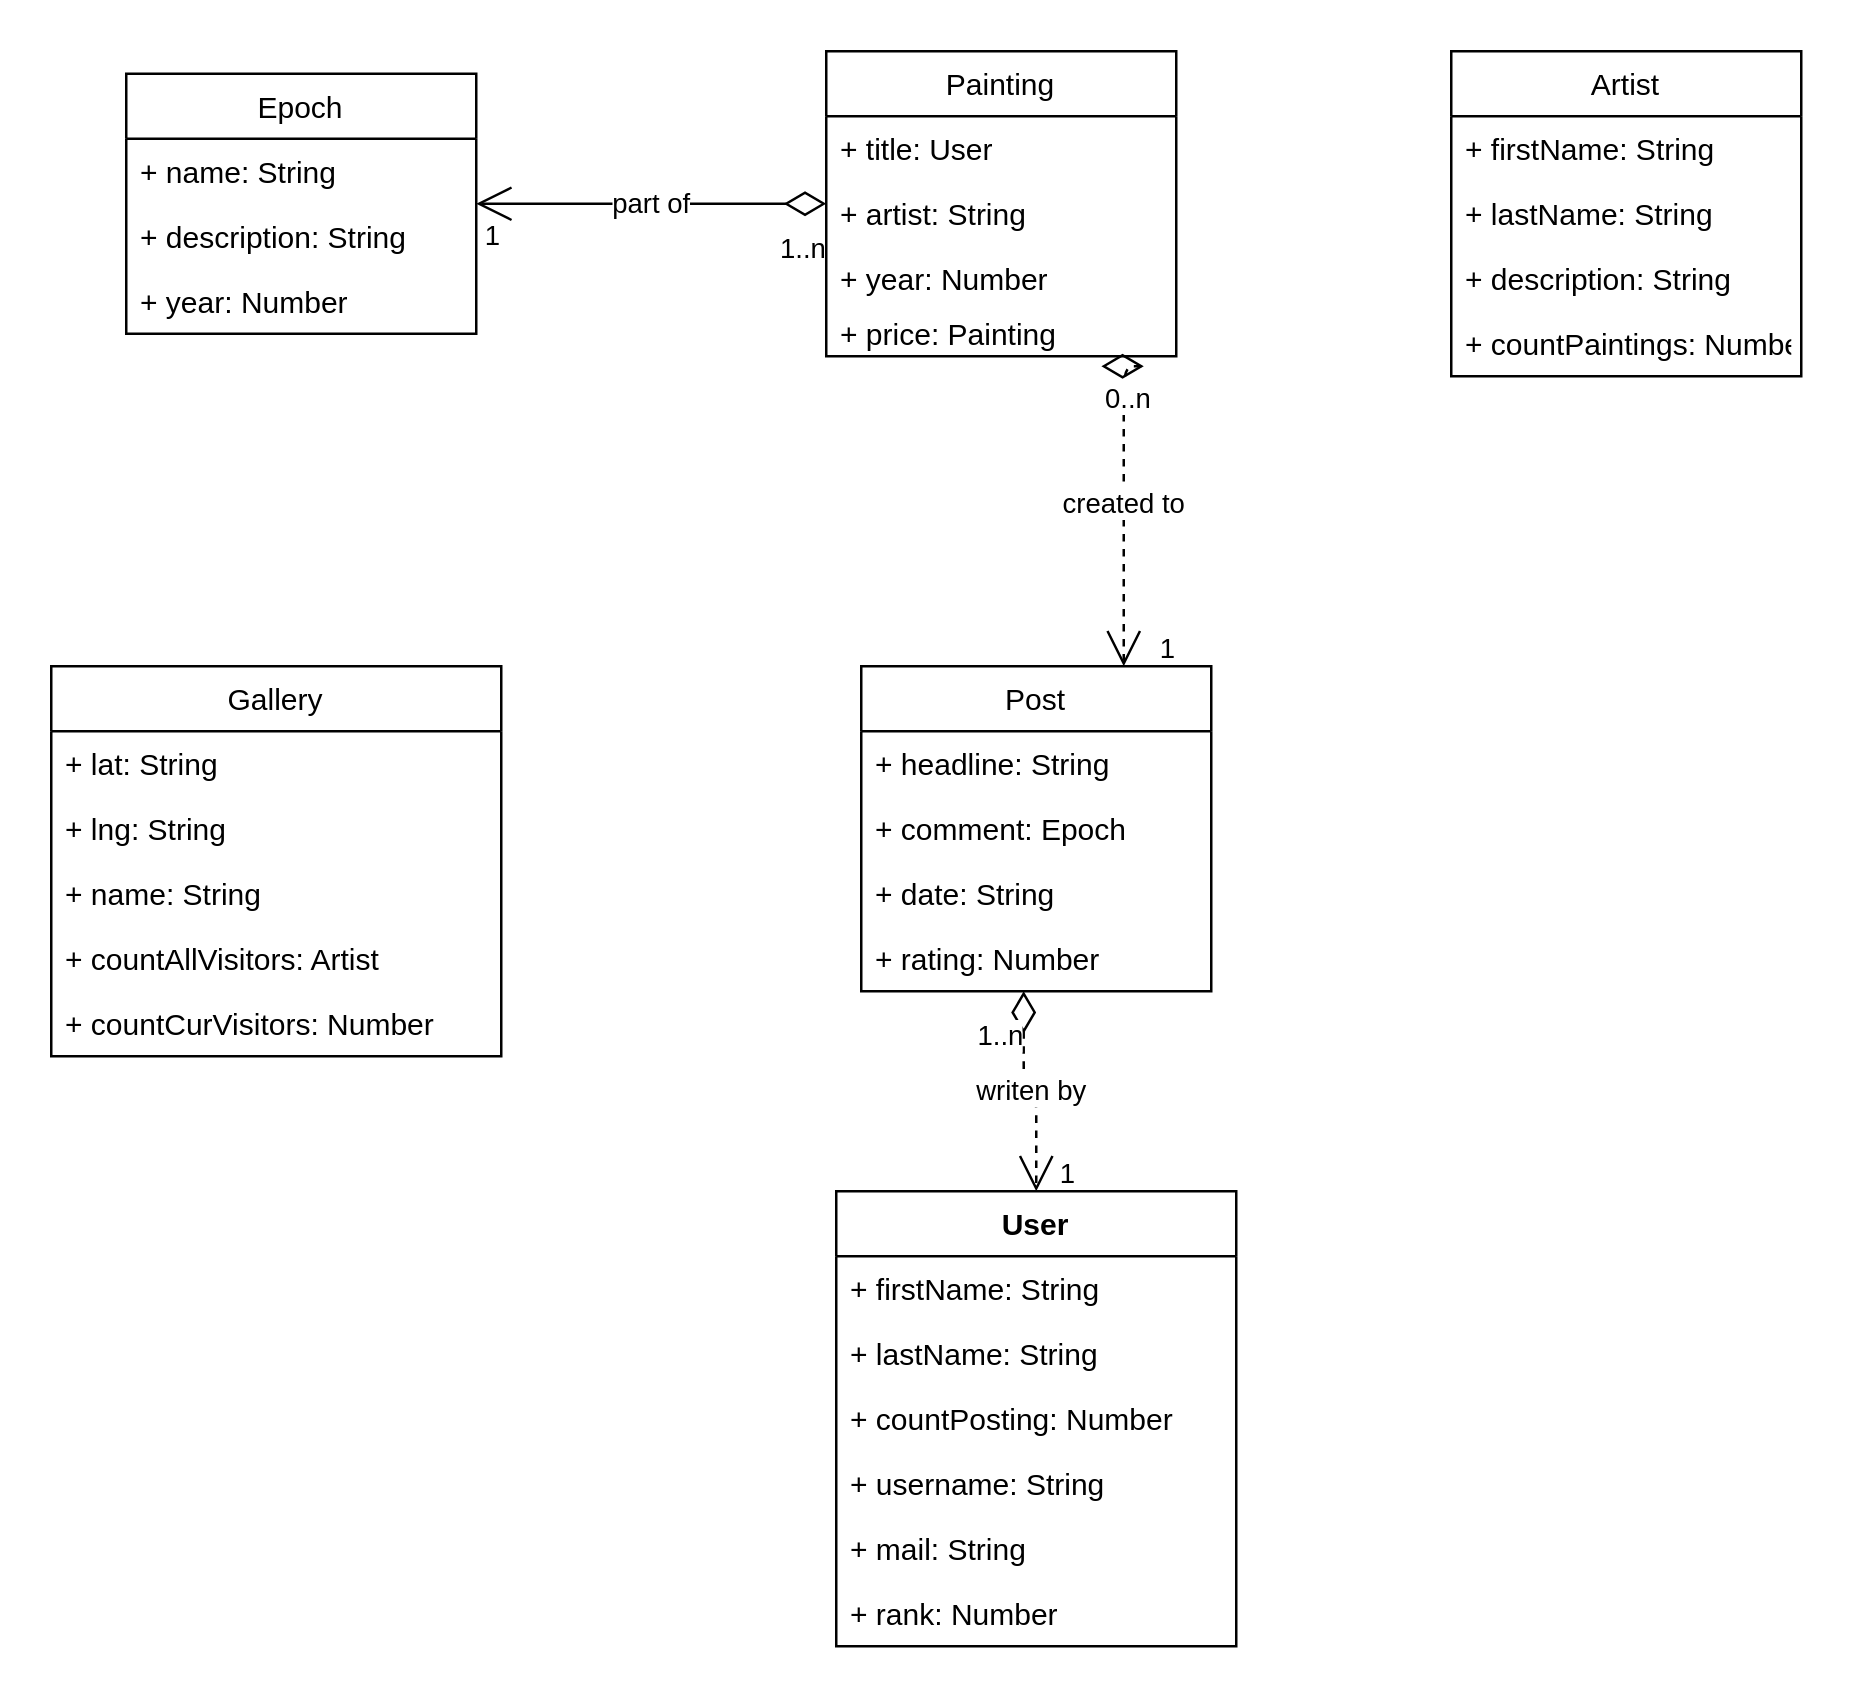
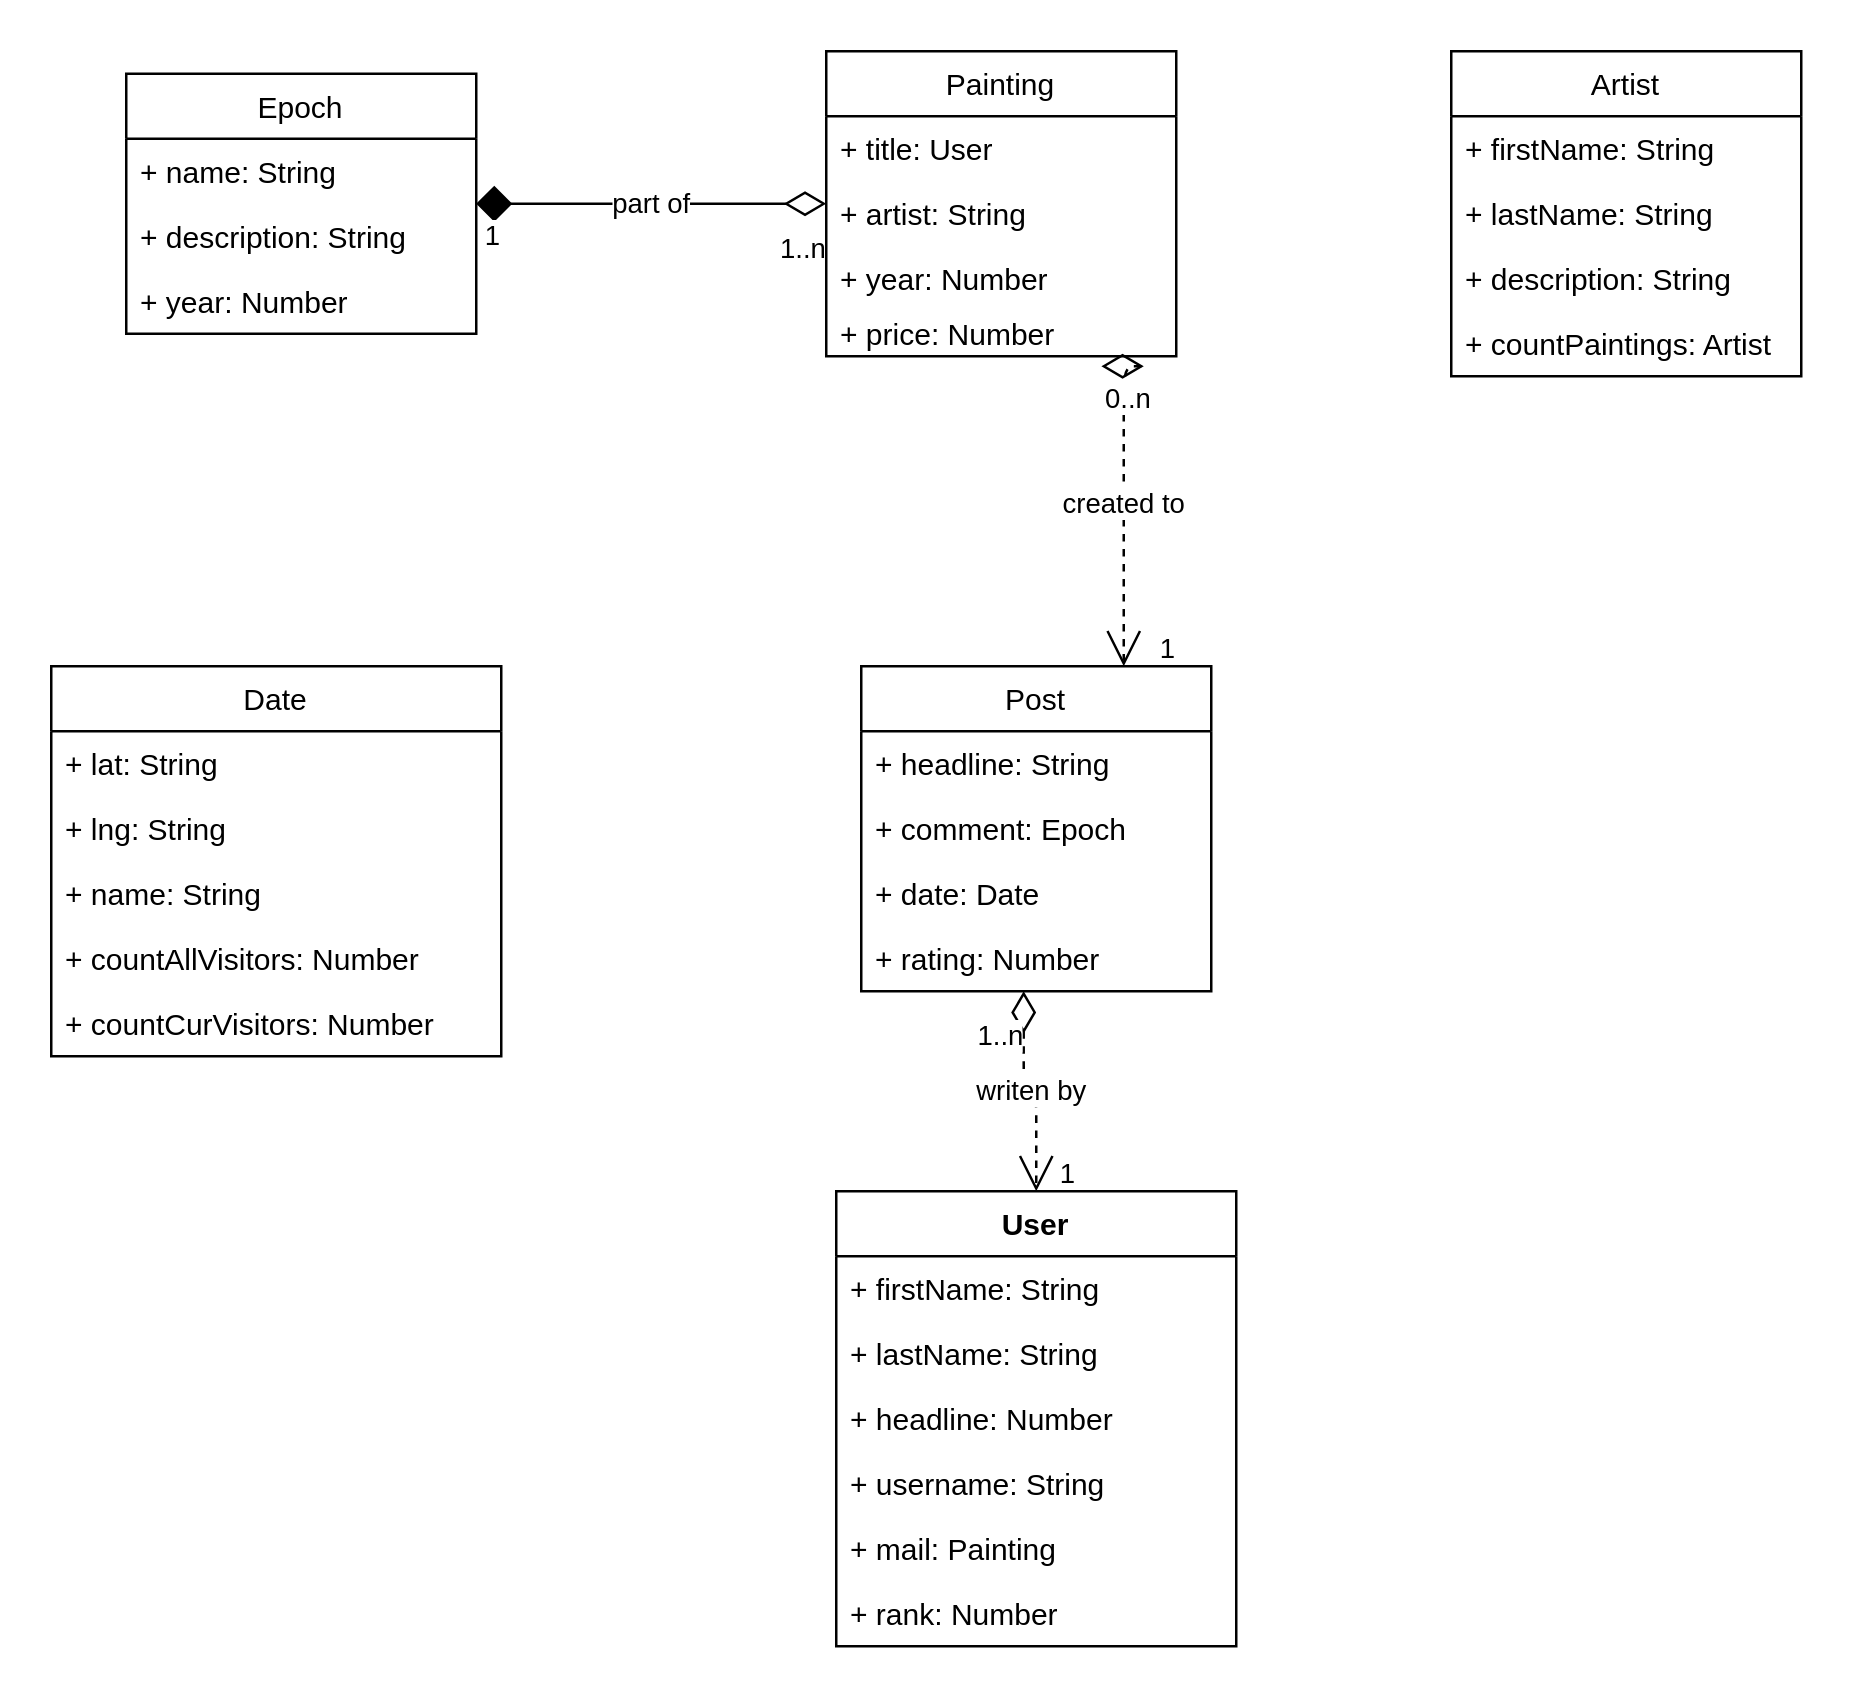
edge "Epoch" -- "Painting": arrowhead open -> diamond
node "+ price: Painting": label "+ price: Painting" -> "+ price: Number"
node "+ countPaintings: Number": label "+ countPaintings: Number" -> "+ countPaintings: Artist"
node "Gallery": label "Gallery" -> "Date"
node "+ date: String": label "+ date: String" -> "+ date: Date"
node "+ countAllVisitors: Artist": label "+ countAllVisitors: Artist" -> "+ countAllVisitors: Number"
node "+ countPosting: Number": label "+ countPosting: Number" -> "+ headline: Number"
node "+ mail: String": label "+ mail: String" -> "+ mail: Painting"
